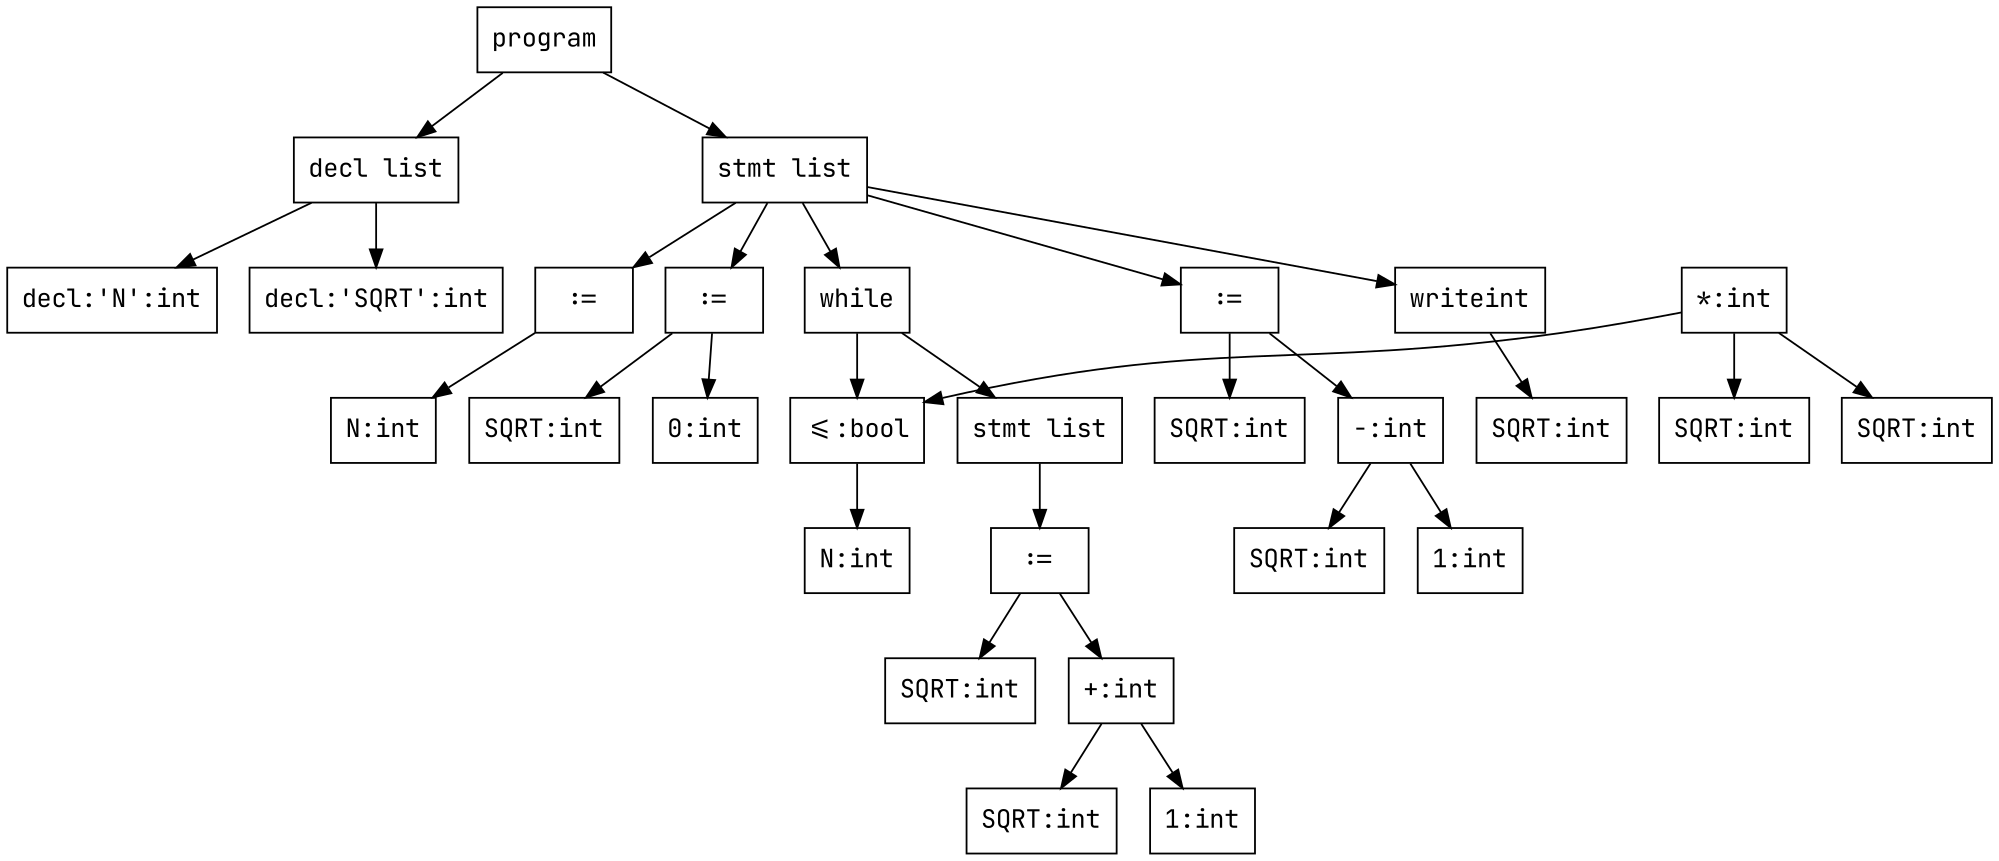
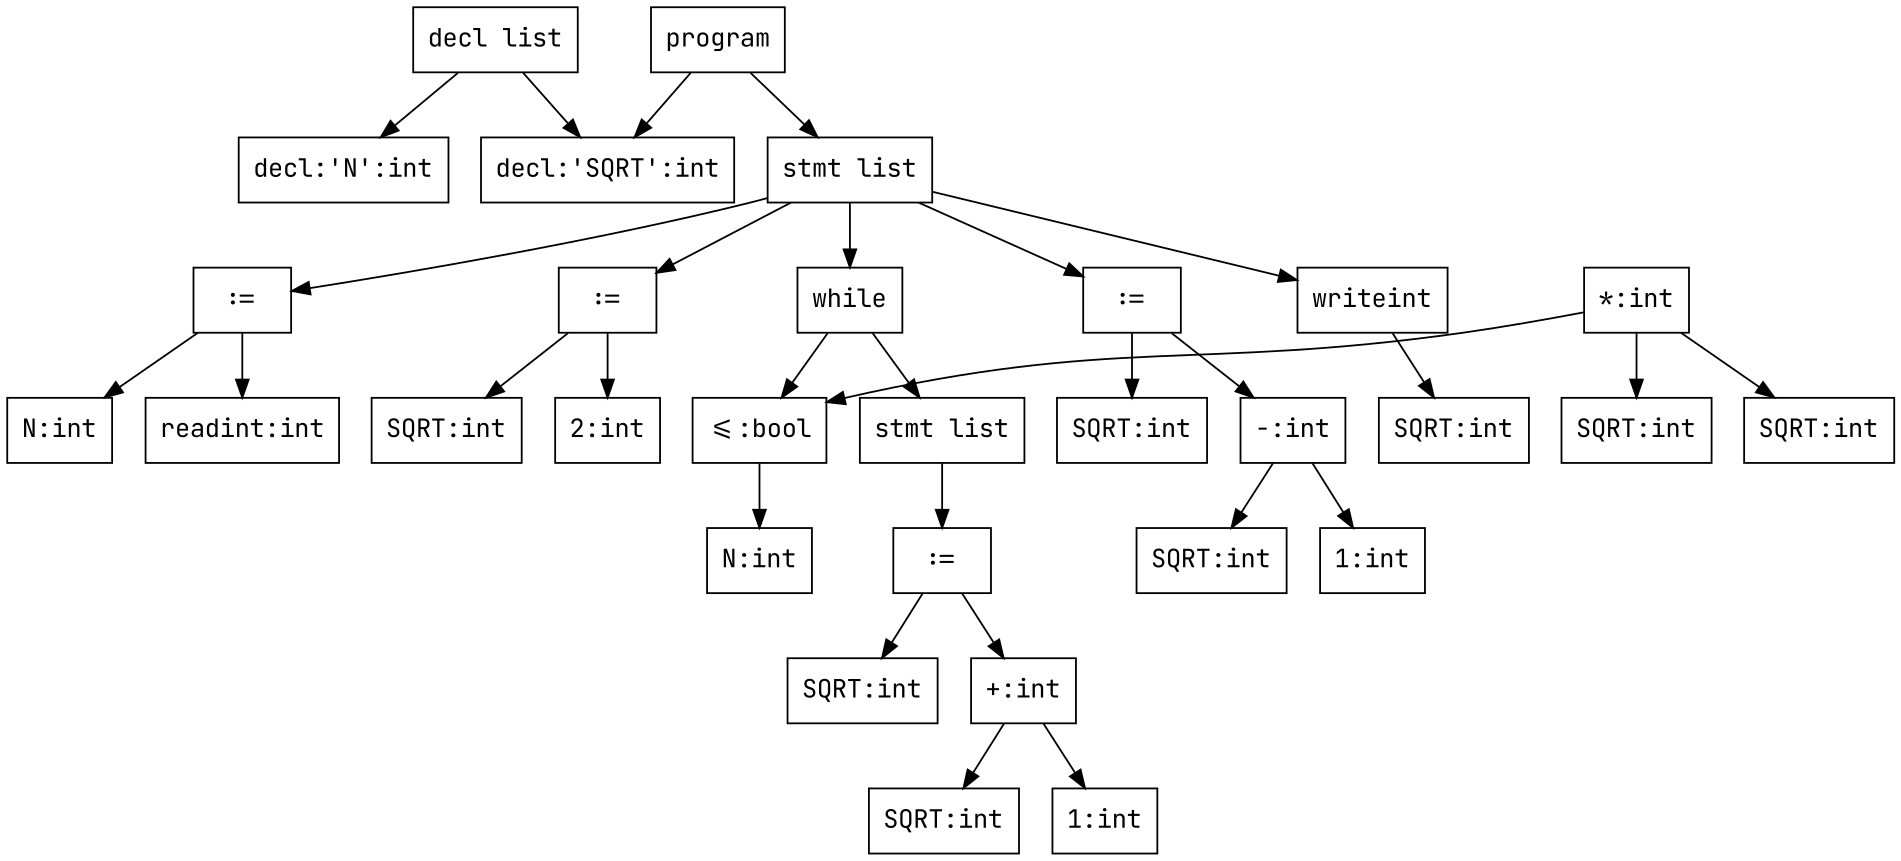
edge "program" -> "decl list": now "program" -> "decl:'SQRT':int"
node "readint:int": added
node "0:int": label "0:int" -> "2:int"
